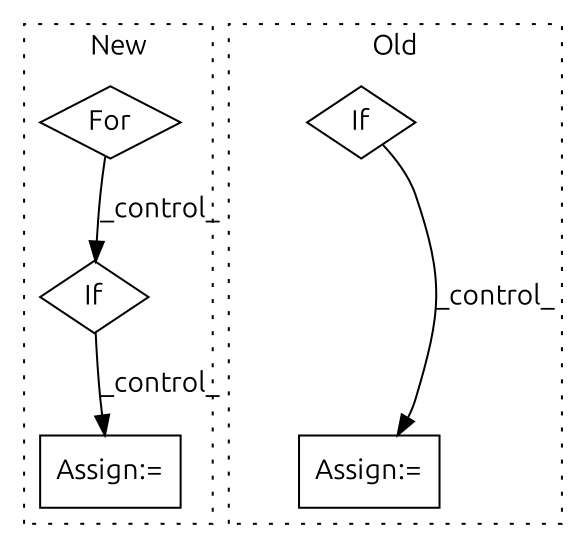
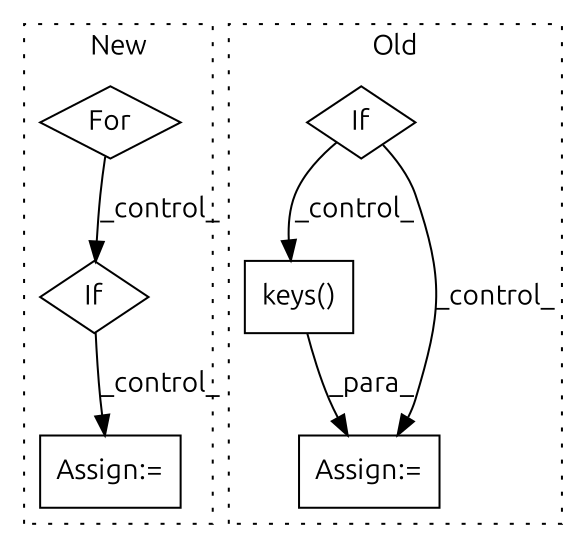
node "keys()": added
